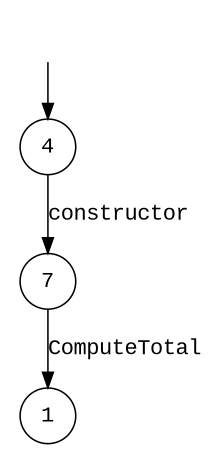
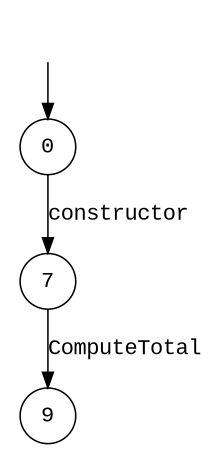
node "4": label "4" -> "0"
node "1": label "1" -> "9"
